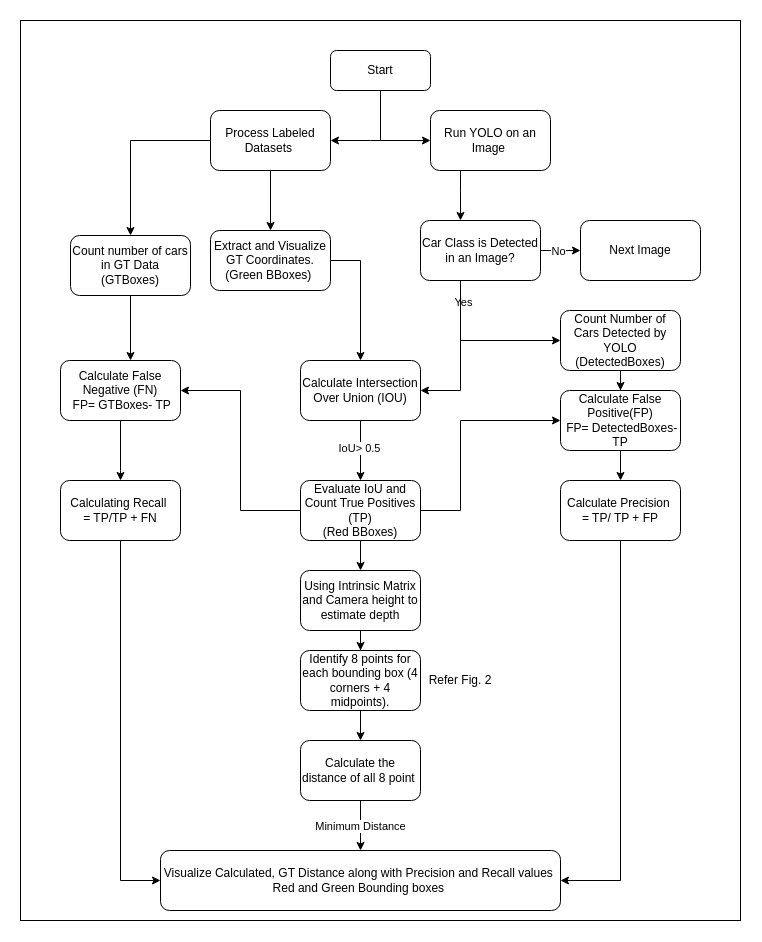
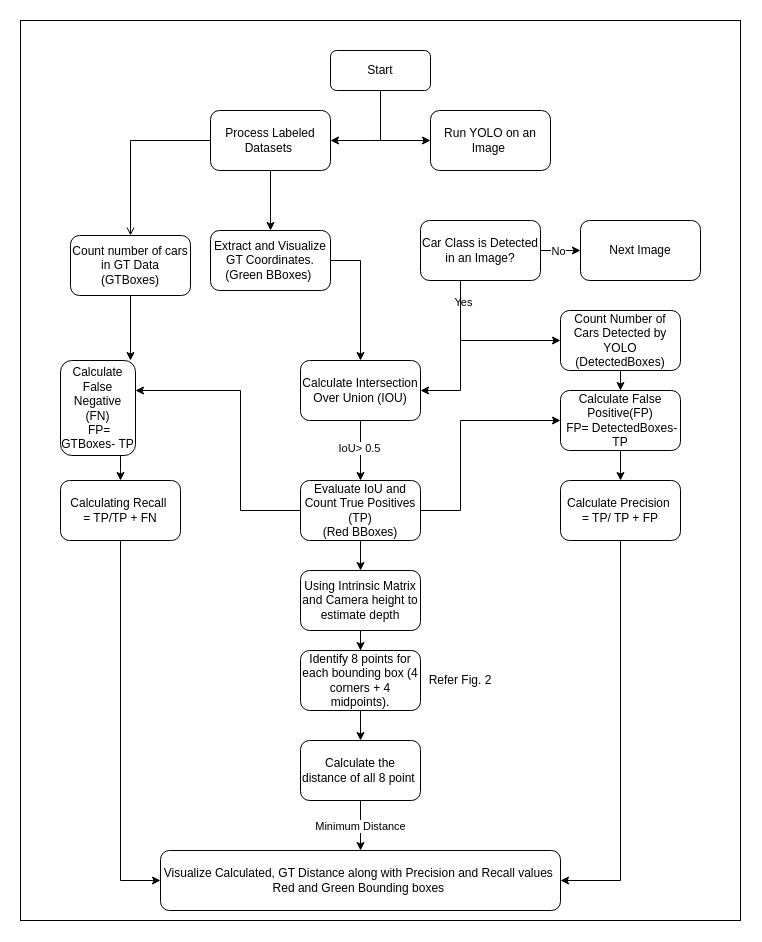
edge "Run YOLO on an Image" -> "Car Class is Detected in an Image?": removed
edge "Process Labeled Datasets" -> "Count number of cars in GT Data (GTBoxes)": arrowhead classic -> open
node "Calculate False Negative (FN) FP= GTBoxes- TP": size 120x60 -> 75x95
